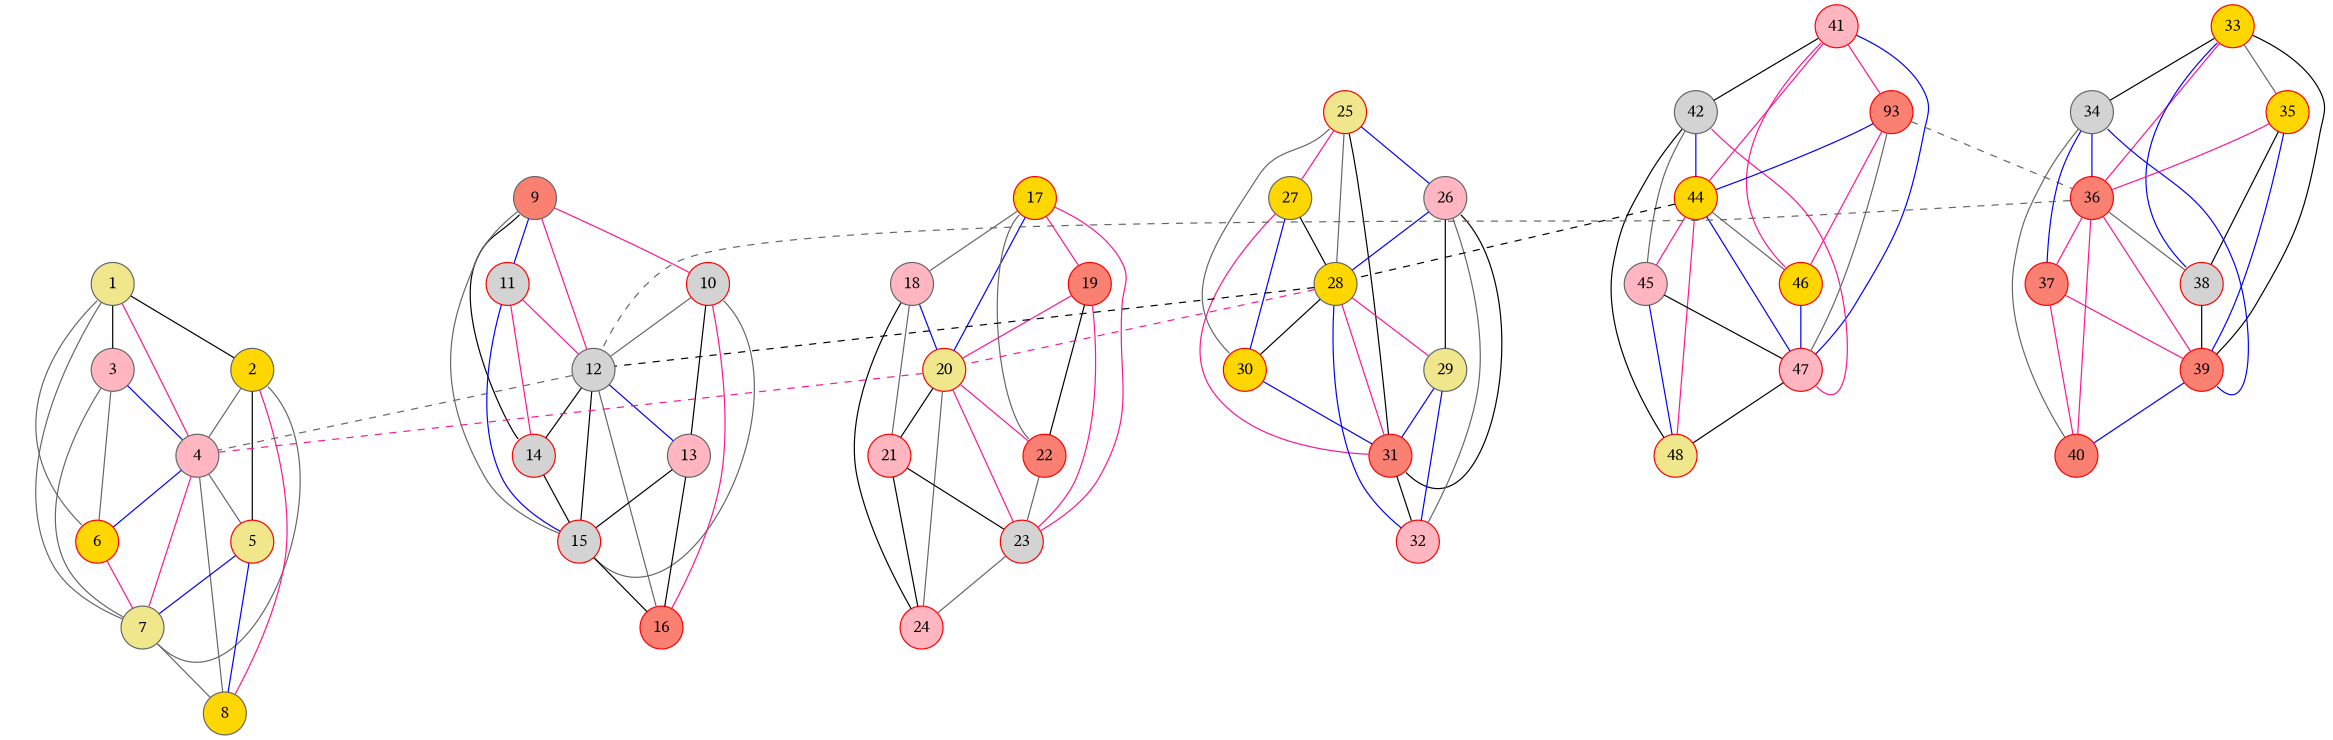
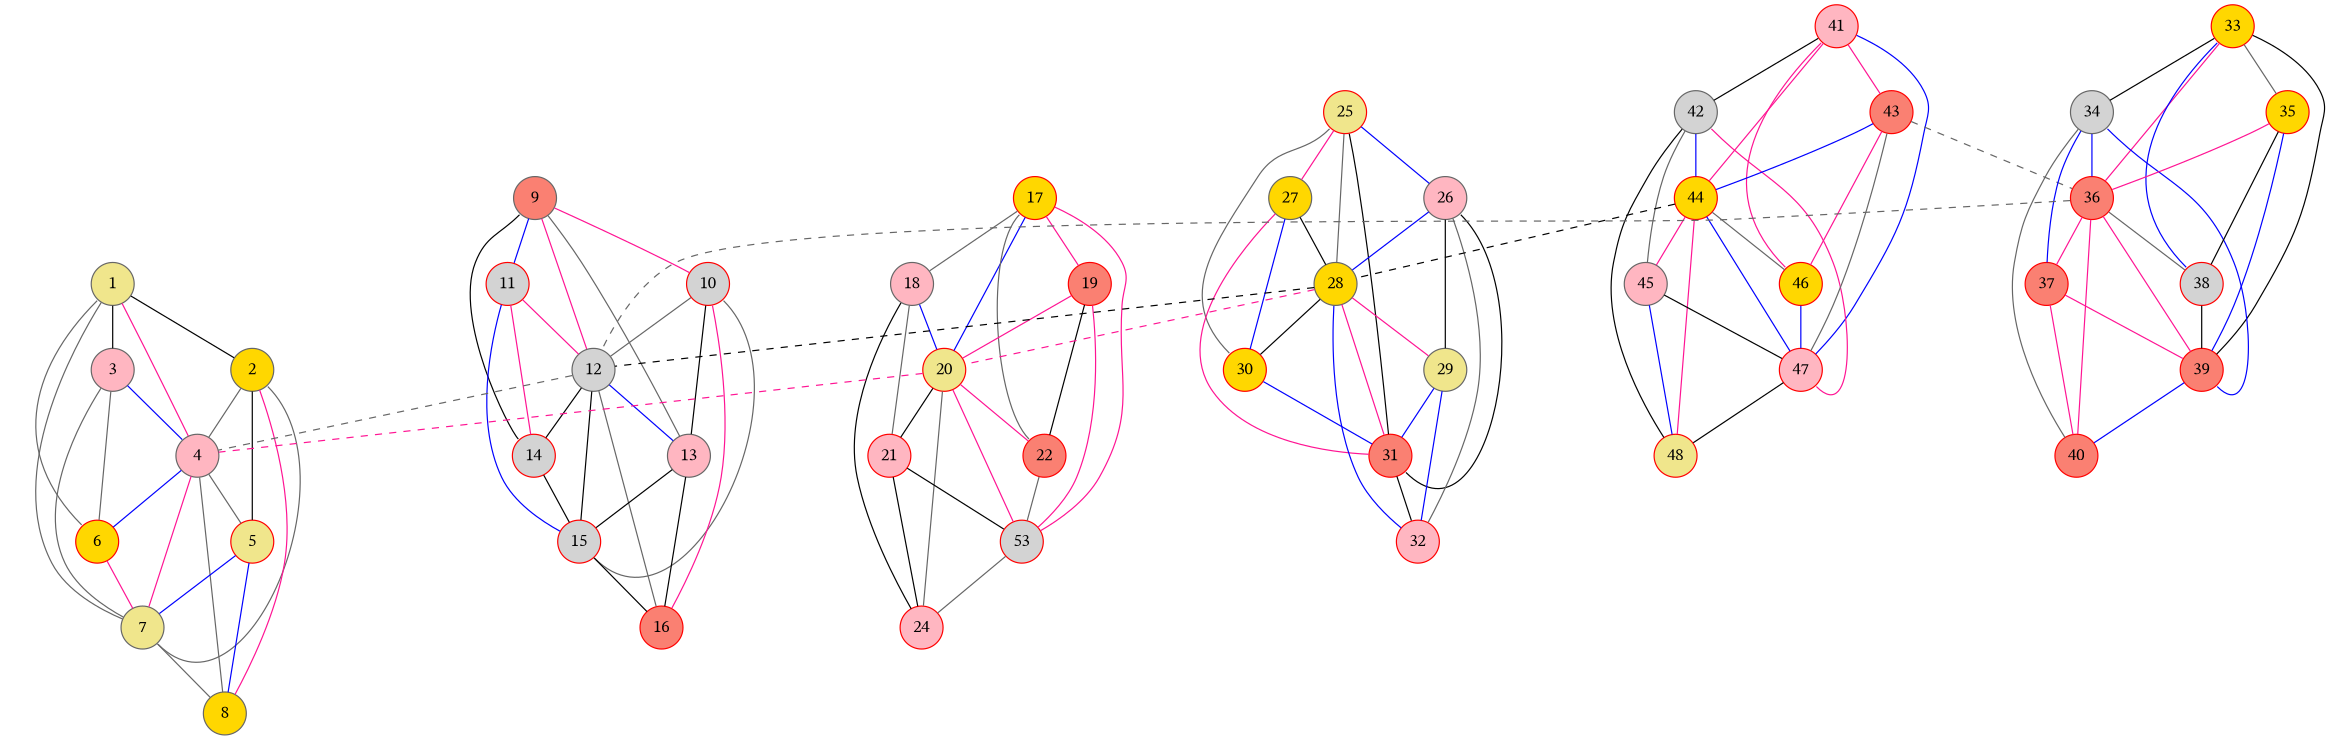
node "93": label "93" -> "43"
edge "9" -- "15": now "9" -- "13"
node "23": label "23" -> "53"
